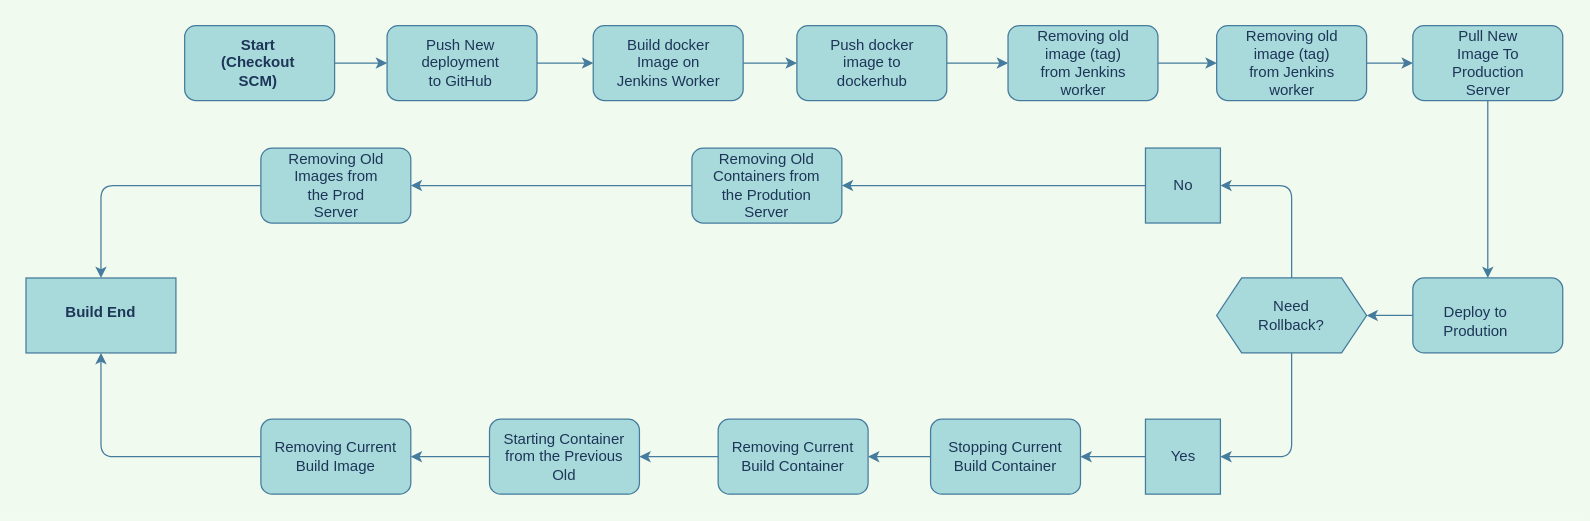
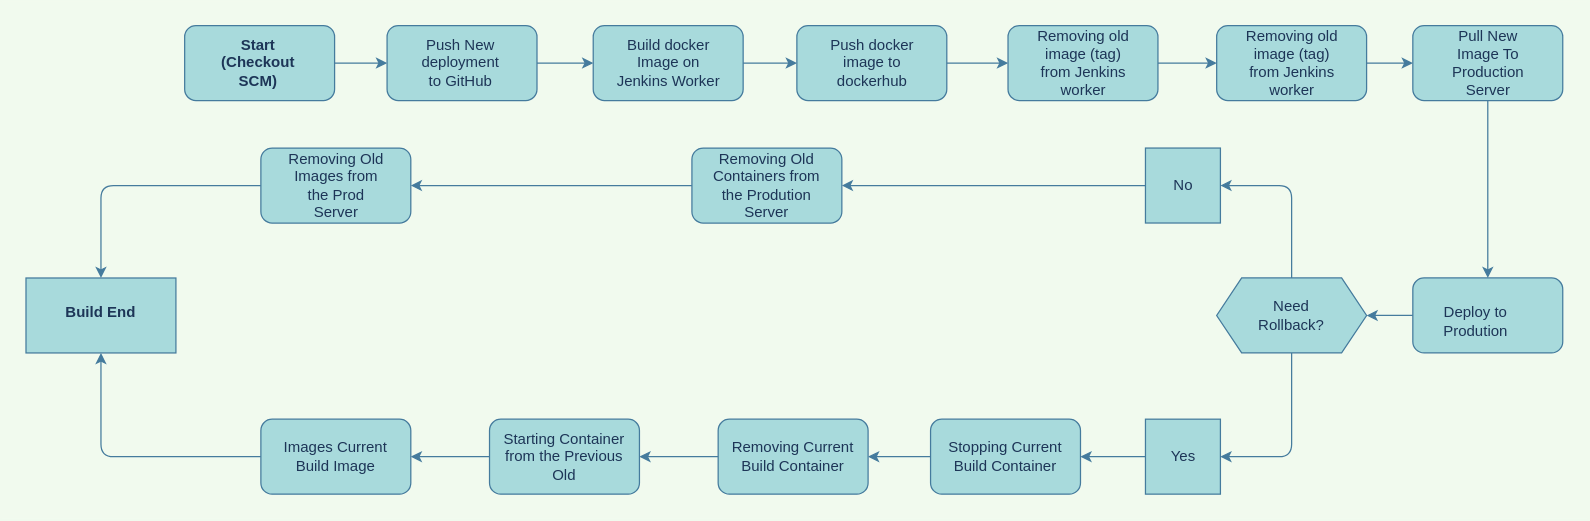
node "Removing Current Build Image": label "Removing Current Build Image" -> "Images Current Build Image"
